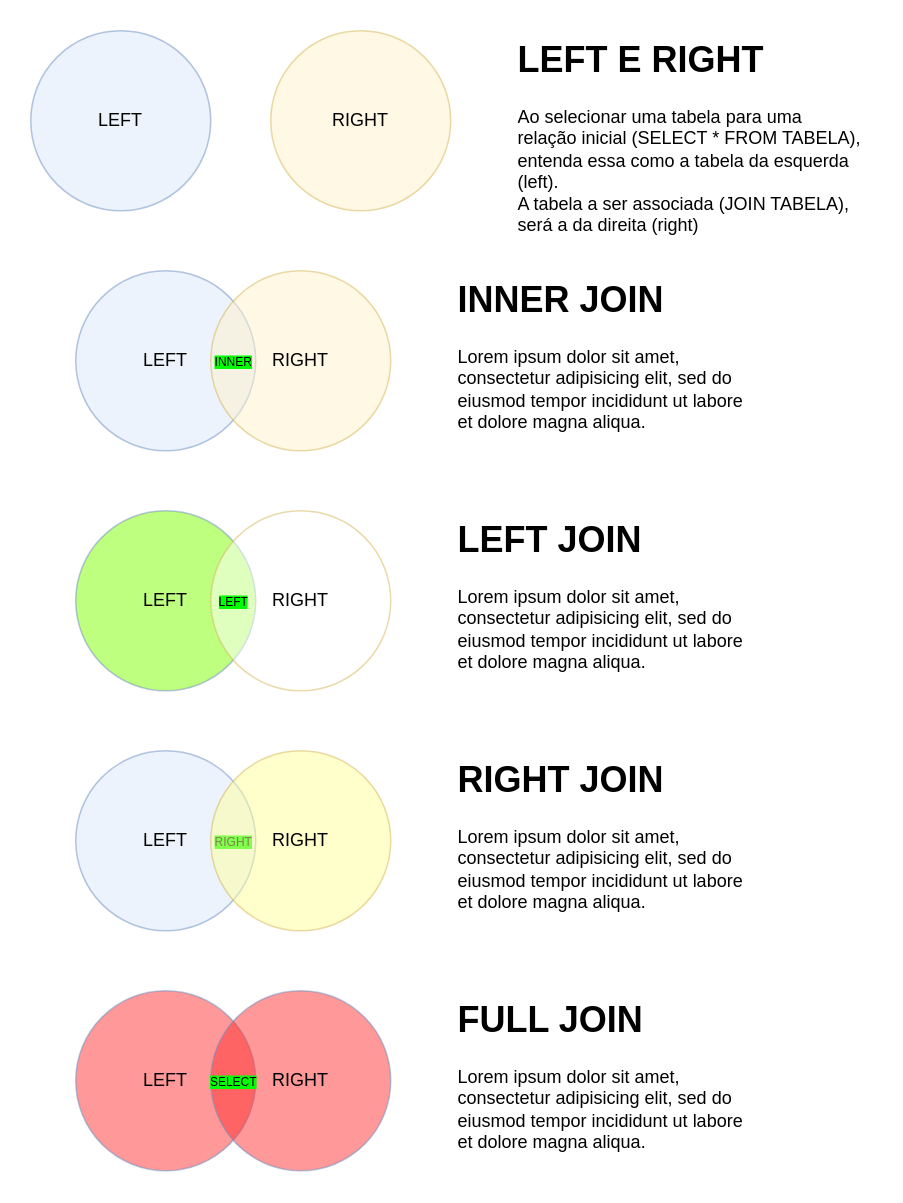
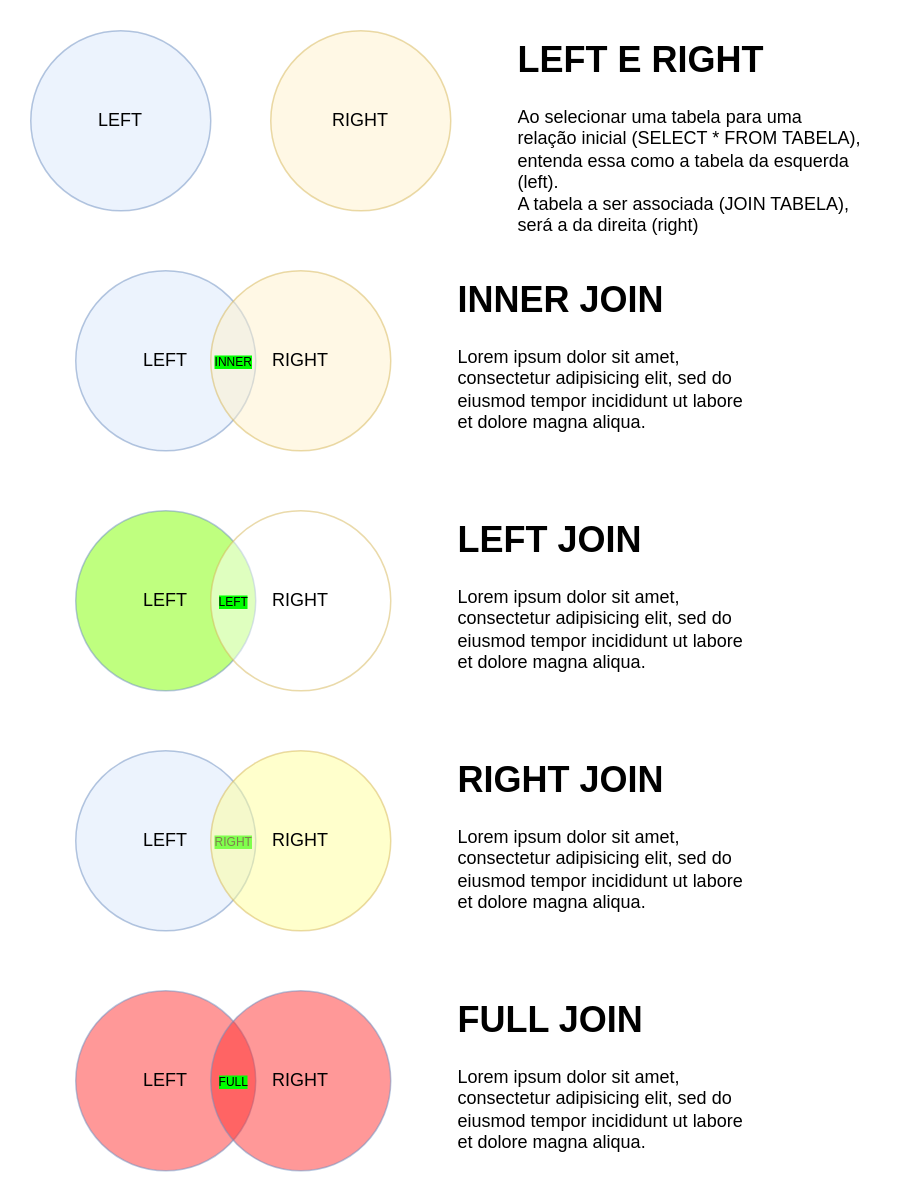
node "SELECT": label "SELECT" -> "FULL"
